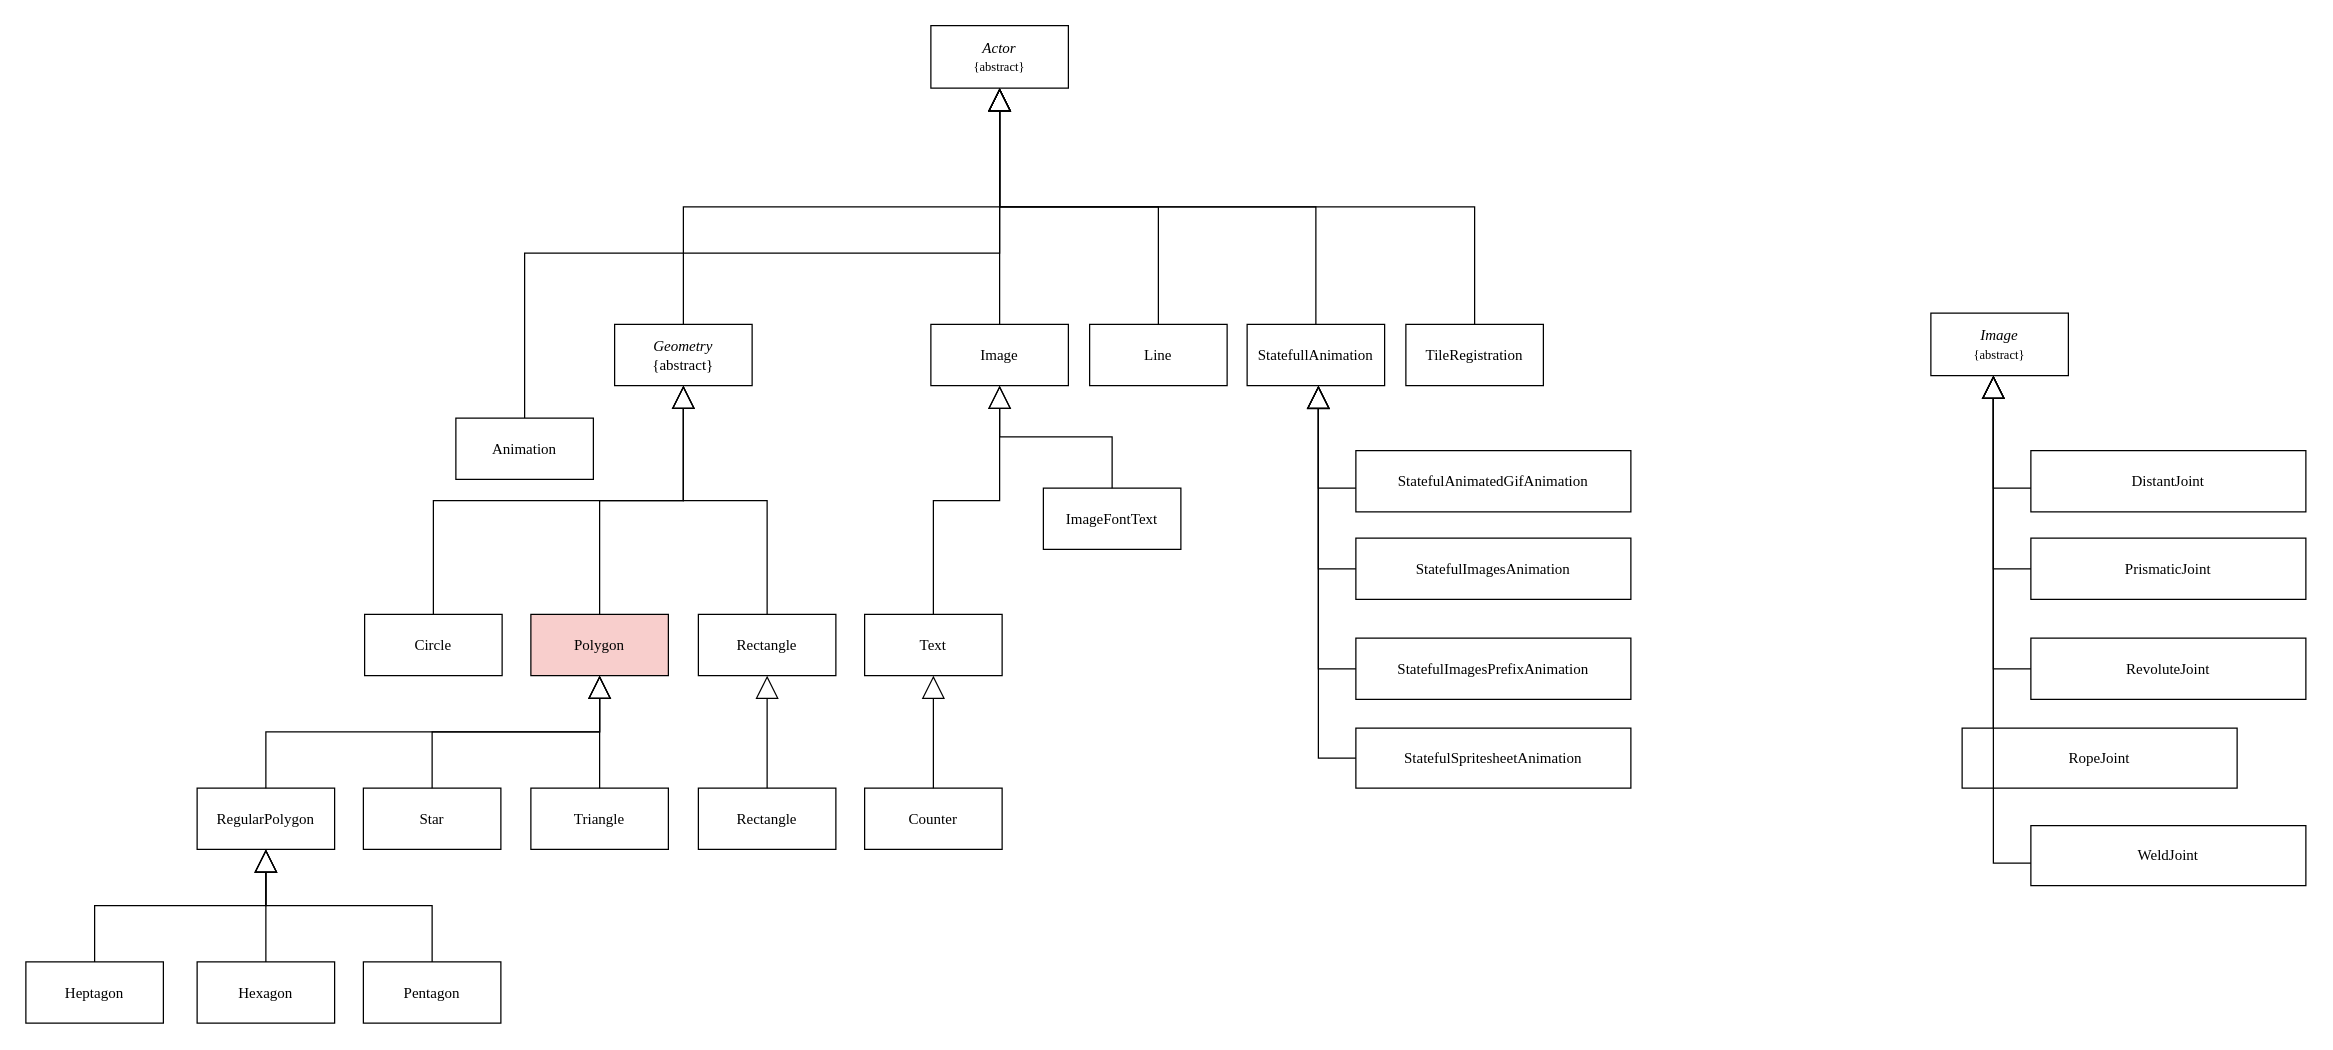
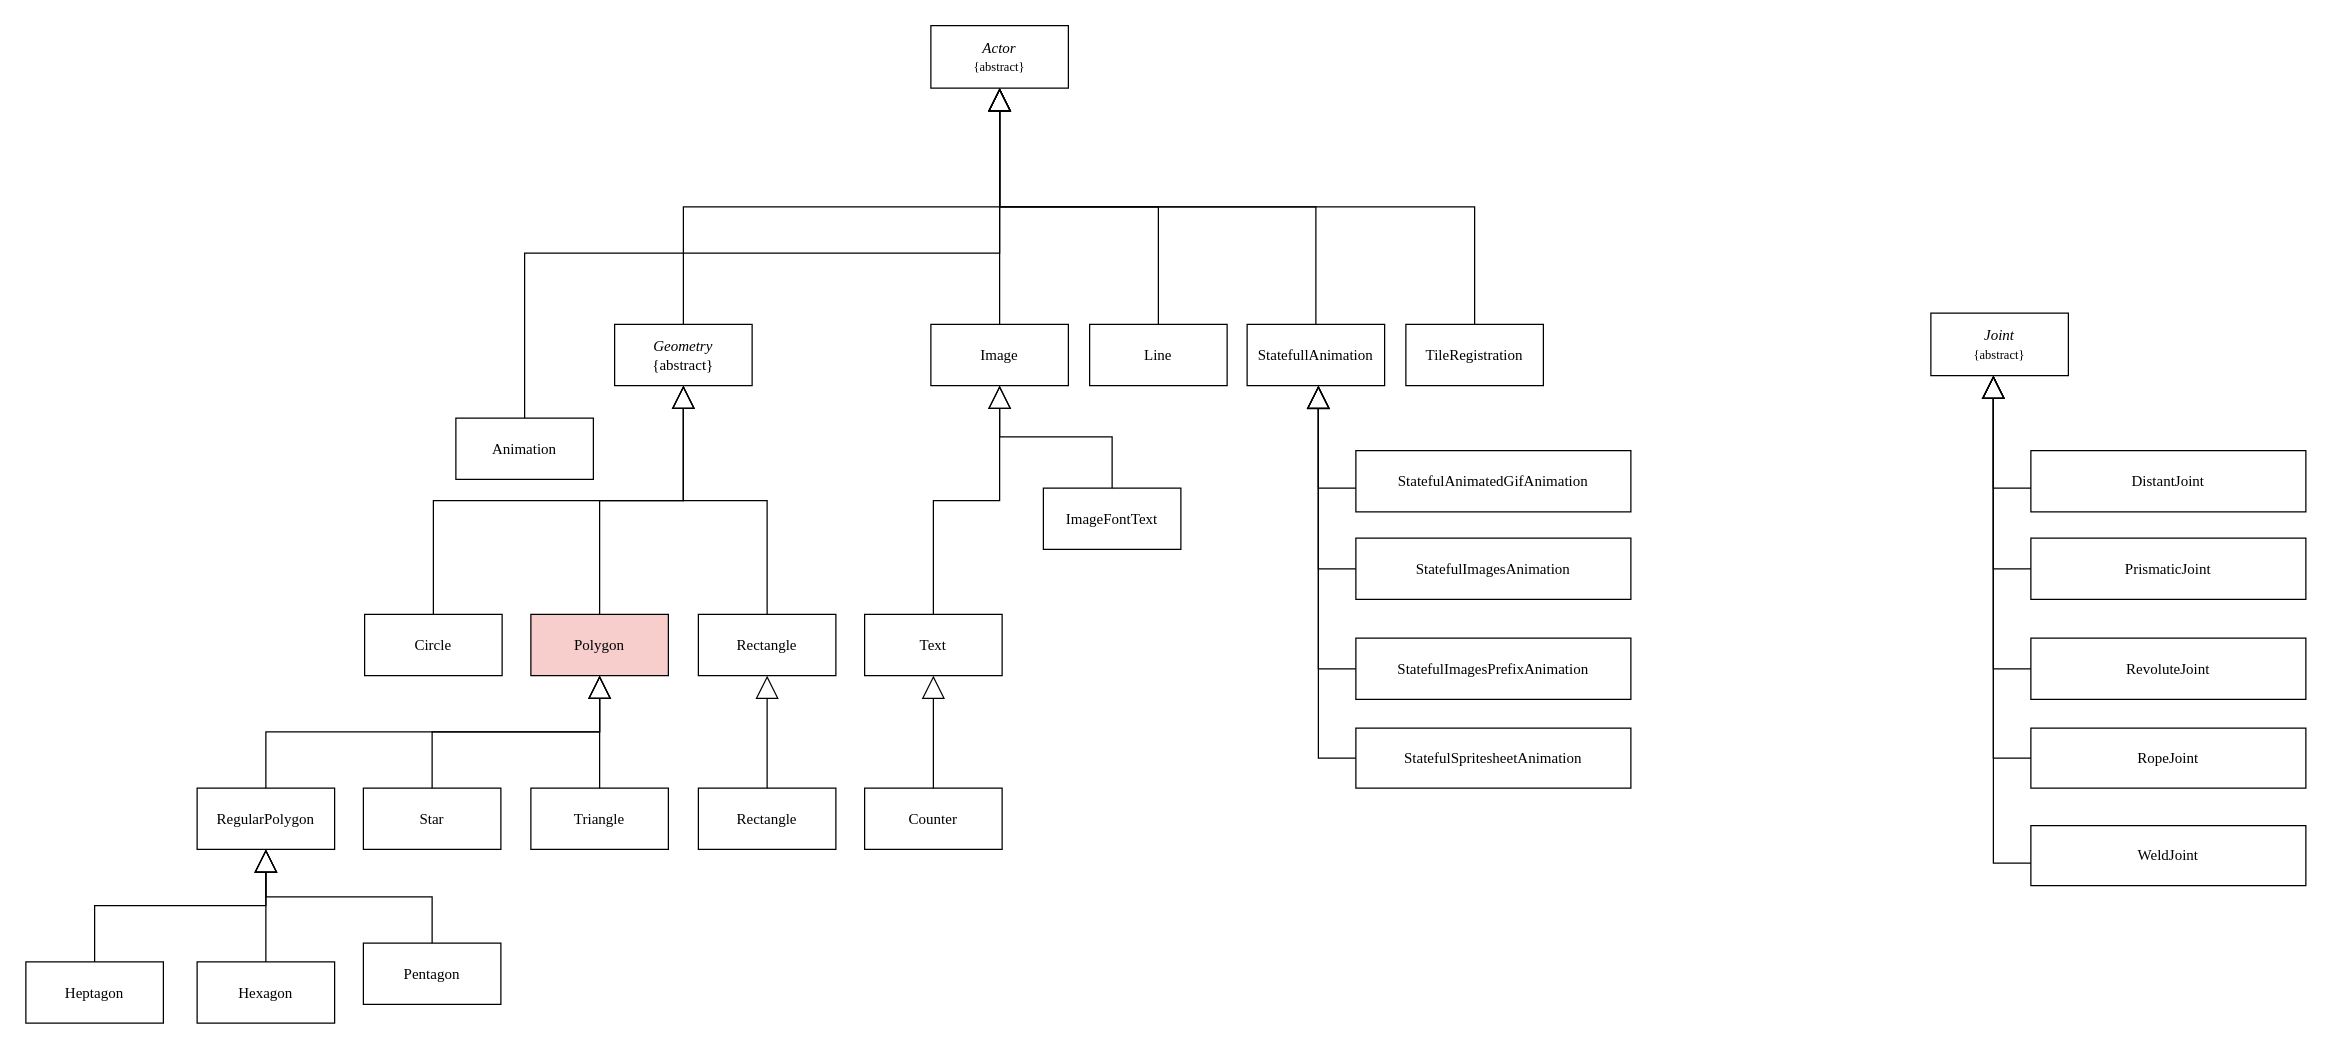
node "Image {abstract}": label "Image {abstract}" -> "Joint {abstract}"
node "RopeJoint": moved (2099, 758) -> (2168, 758)
node "Pentagon": moved (432, 993) -> (432, 974)
